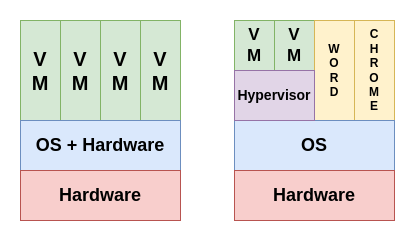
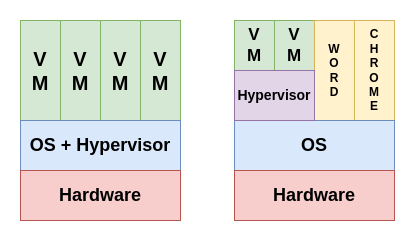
node "OS + Hardware": label "OS + Hardware" -> "OS + Hypervisor"
